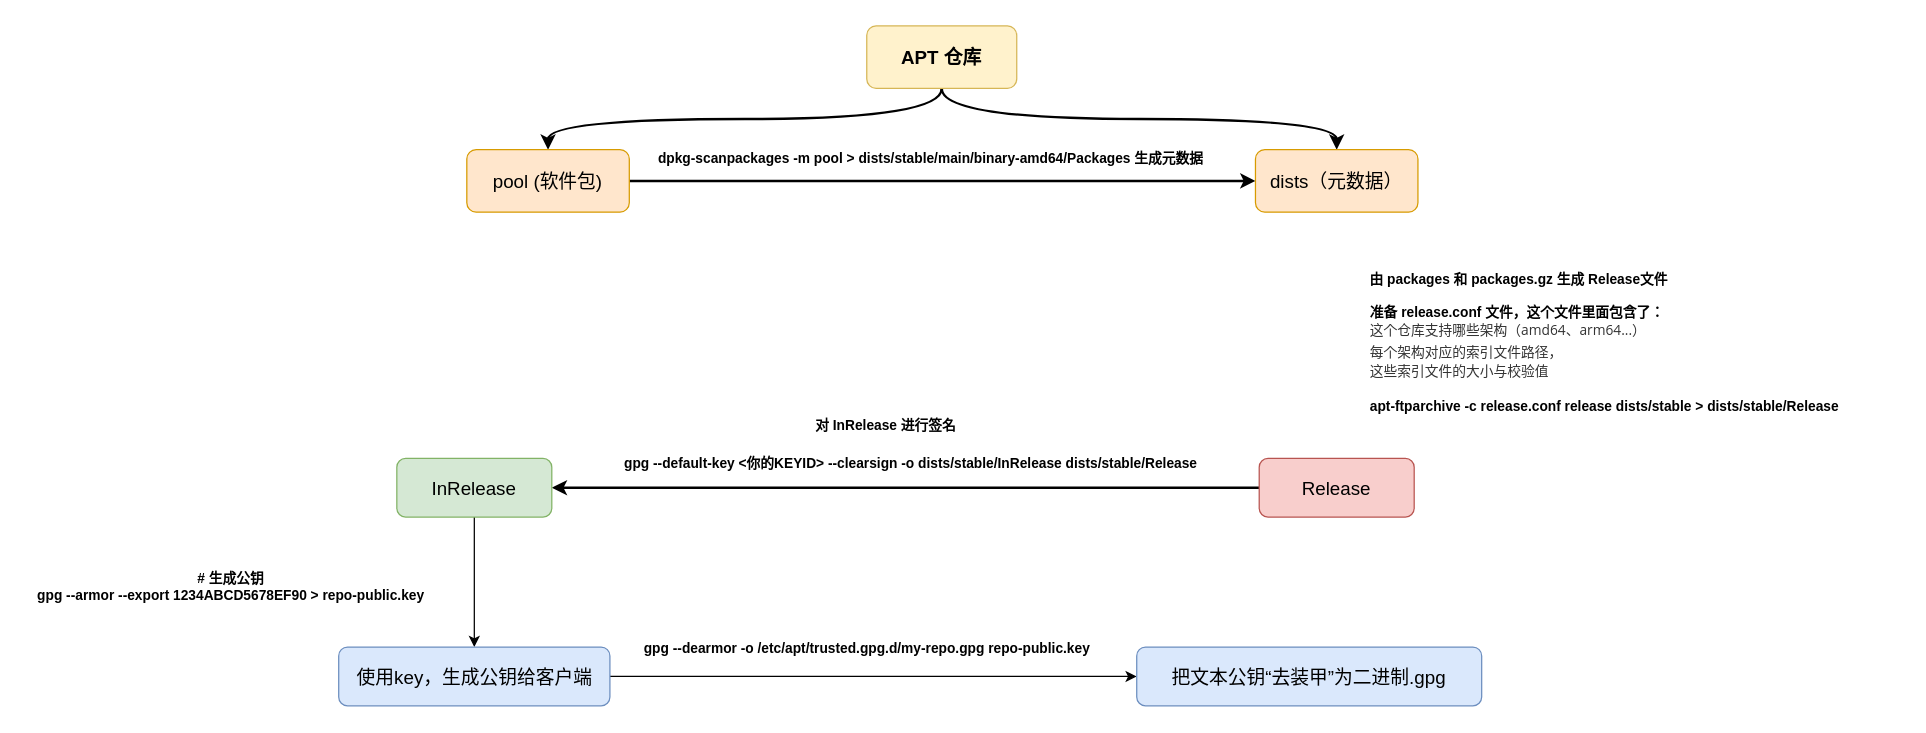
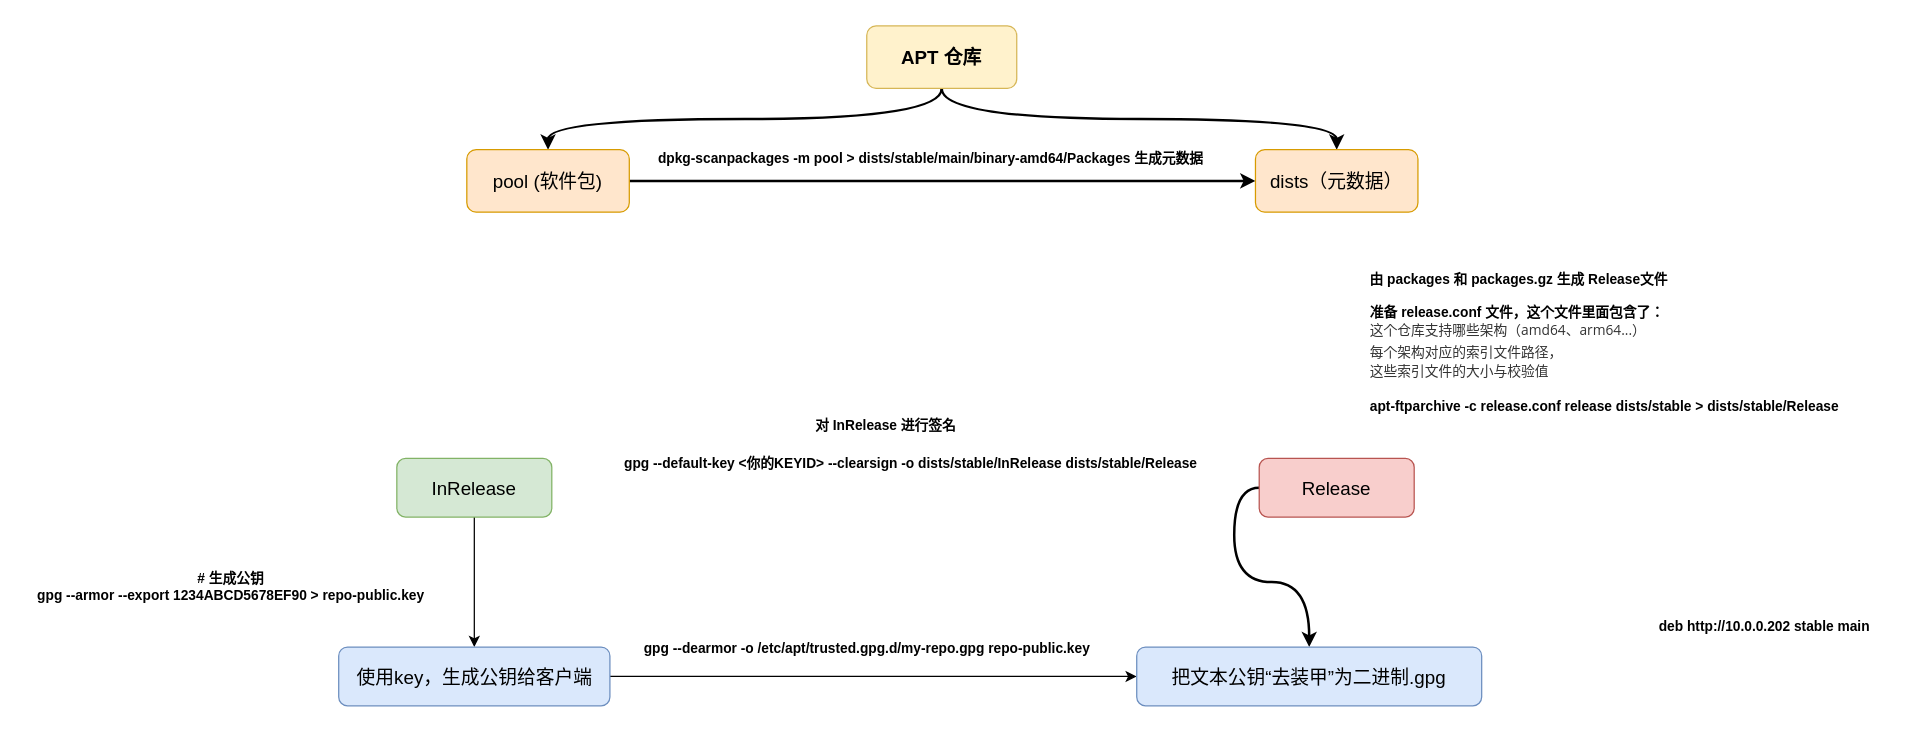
edge "Release" -> "InRelease": now "Release" -> "把文本公钥“去装甲”为二进制.gpg"
node "deb http://10.0.0.202 stable main": added
